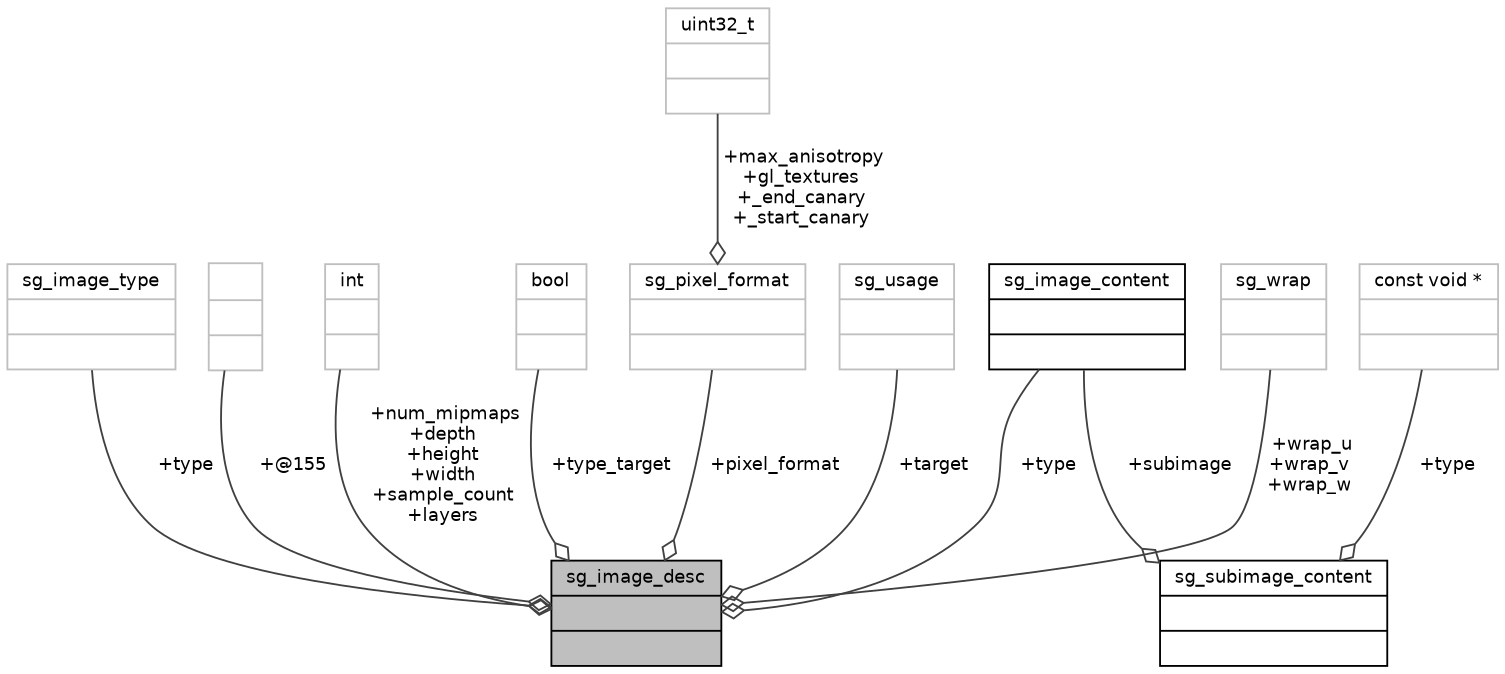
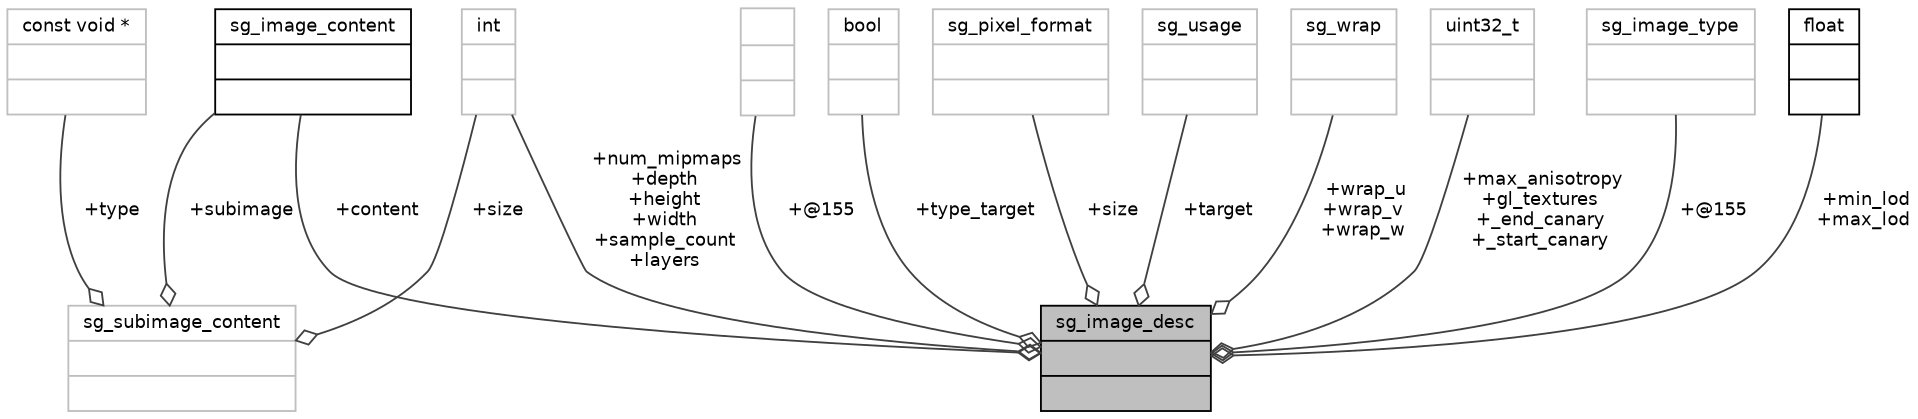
node "float": added
edge "uint32_t" -> "sg_pixel_format": now "uint32_t" -> "sg_image_desc"
edge "int" -> "sg_subimage_content": added, label "+size"
edge "sg_image_type" -> "sg_image_desc": label " +type" -> " +@155"
edge "sg_pixel_format" -> "sg_image_desc": label " +pixel_format" -> " +size"
edge "sg_image_content" -> "sg_image_desc": label " +type" -> " +content"
node "sg_subimage_content": color black -> grey75
